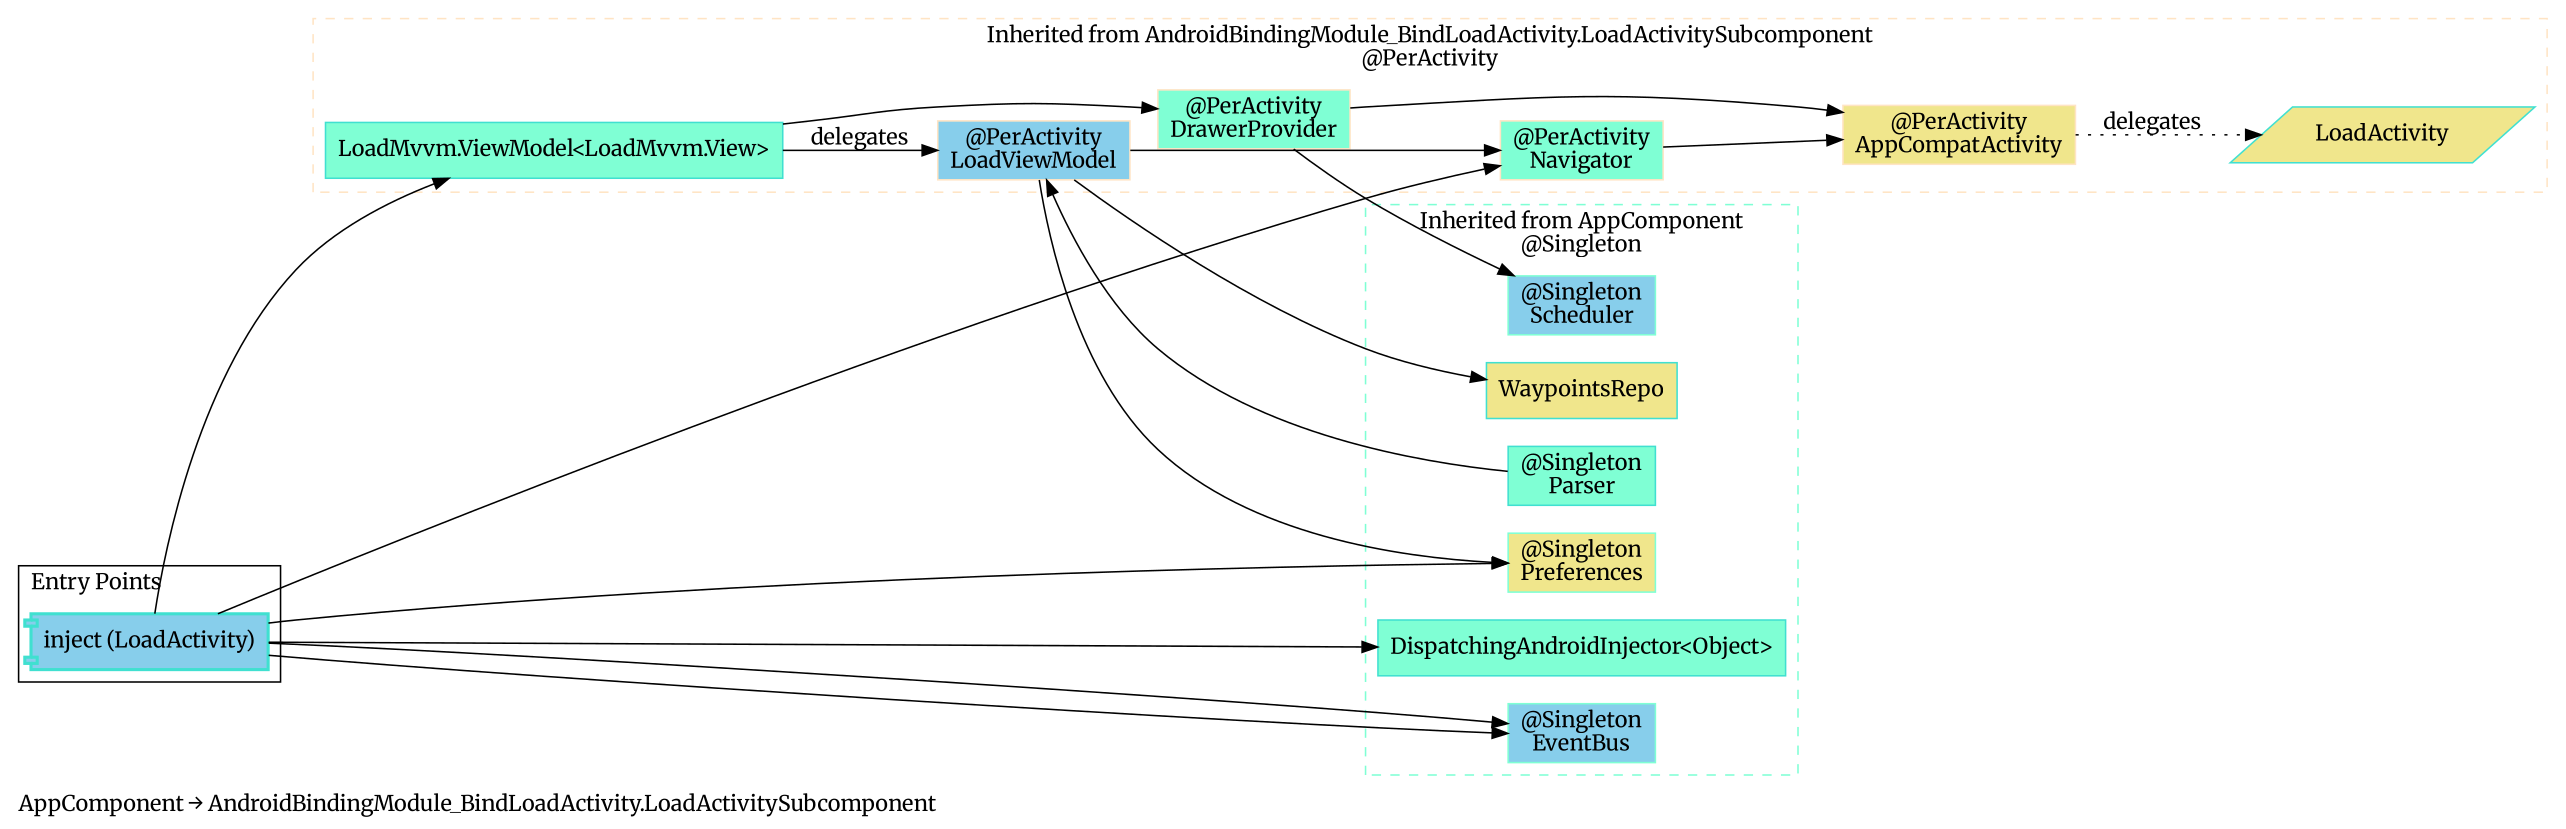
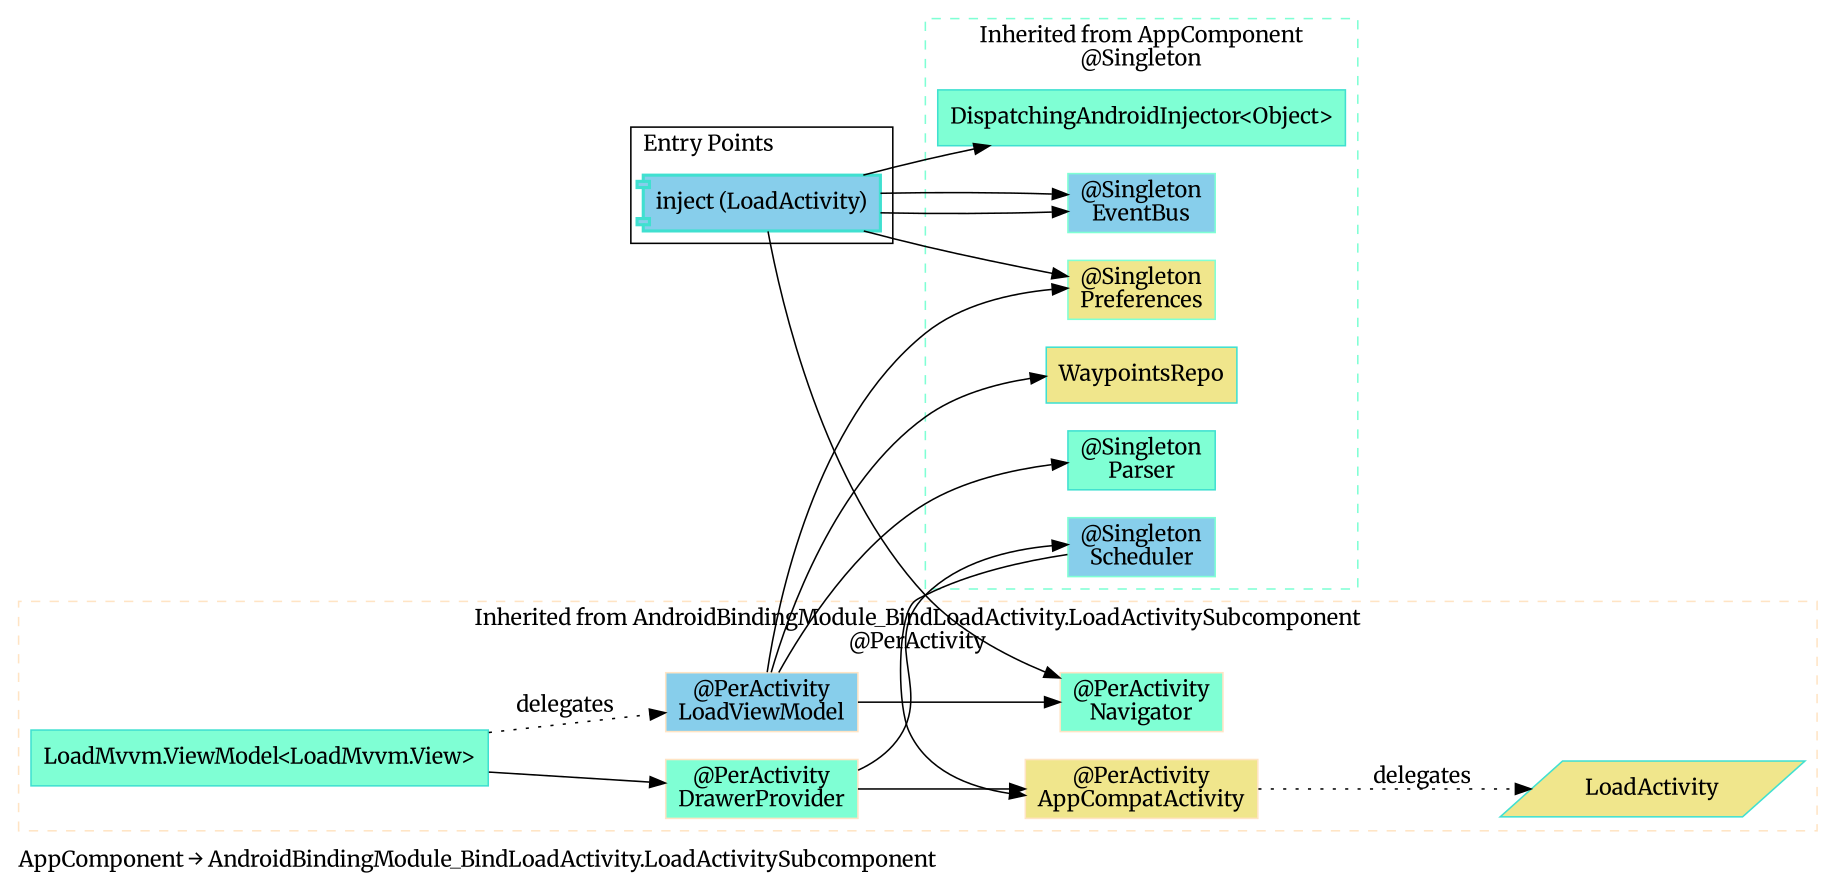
edge "@PerActivity Navigator" -> "@PerActivity AppCompatActivity": now "@Singleton Scheduler" -> "@PerActivity AppCompatActivity"
edge "LoadMvvm.ViewModel<LoadMvvm.View>" -> "@PerActivity LoadViewModel": style solid -> dotted
edge "inject (LoadActivity)" -> "LoadMvvm.ViewModel<LoadMvvm.View>": removed
edge "@Singleton Parser" -> "@PerActivity LoadViewModel": reversed
